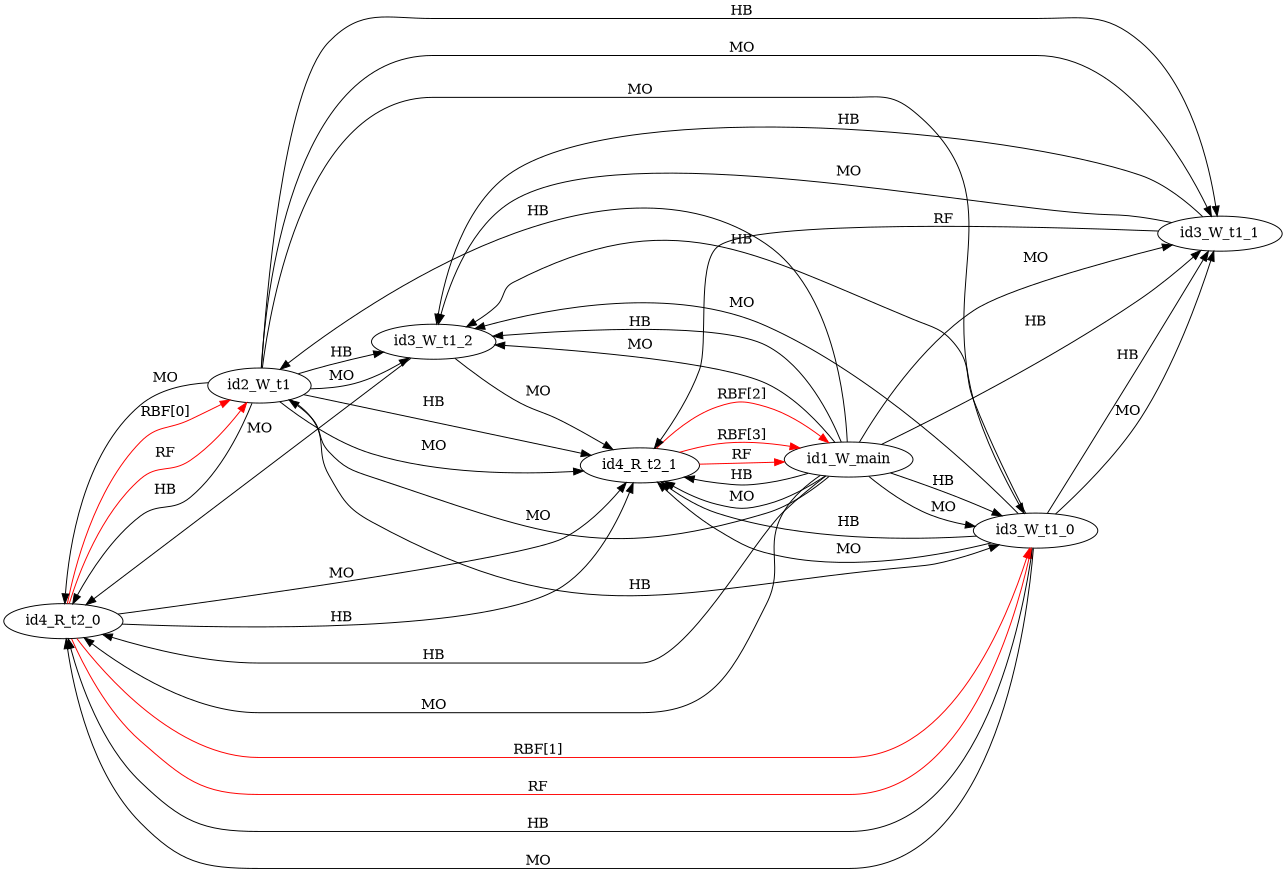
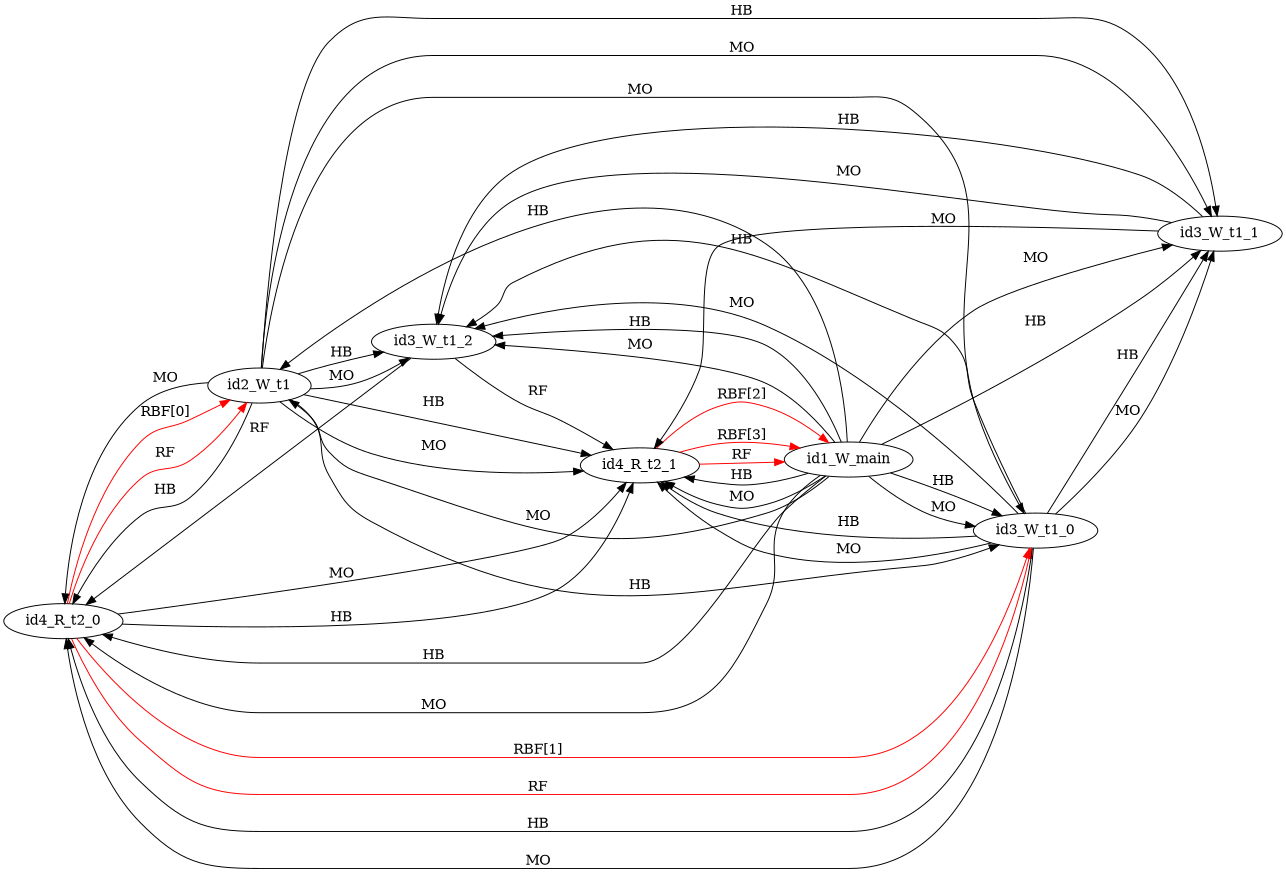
edge "id3_W_t1_1" -> "id4_R_t2_1": label "RF" -> "MO"
edge "id3_W_t1_2" -> "id4_R_t2_1": label "MO" -> "RF"
edge "id3_W_t1_2" -> "id4_R_t2_0": label "MO" -> "RF"
